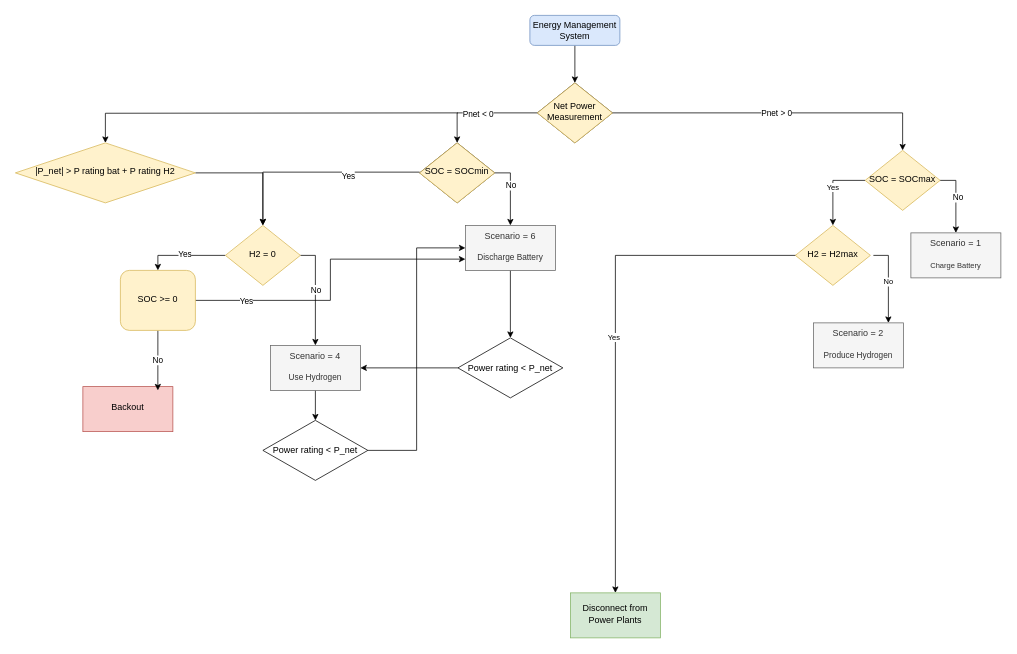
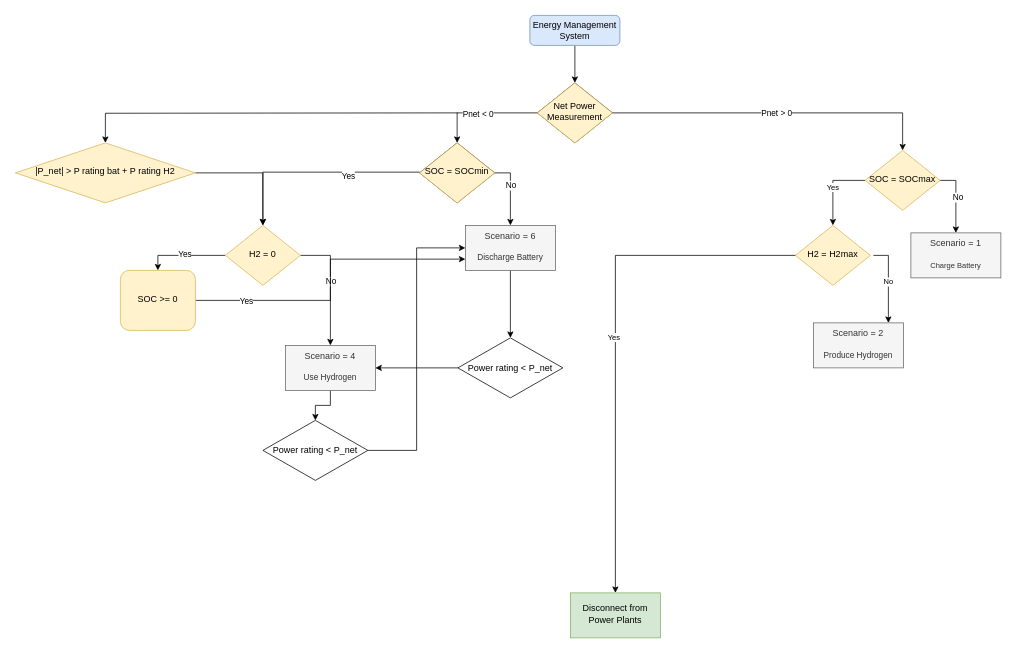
edge "SOC >= 0" -> "Backout": removed, label "No"
node "Scenario = 4 Use Hydrogen": moved (315, 368) -> (330, 368)
node "Backout": removed
